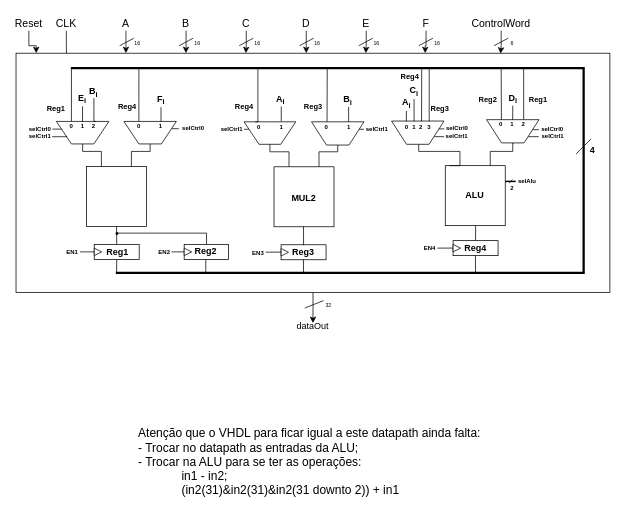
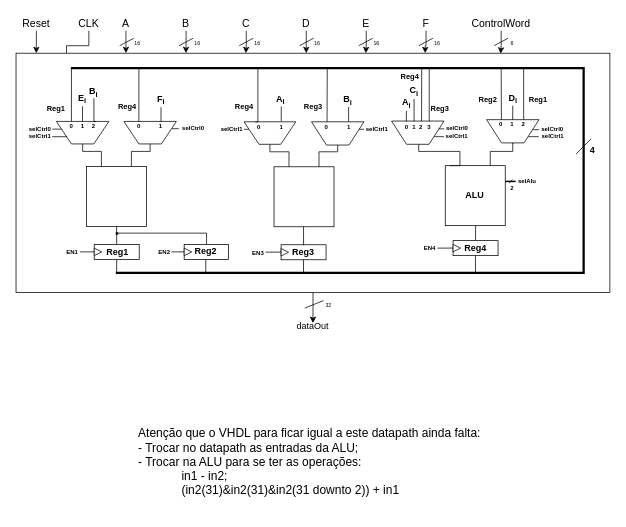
node "Reset": moved (29, 23) -> (36, 23)
node "CLK": moved (66, 23) -> (89, 23)
node "MUL2": removed
